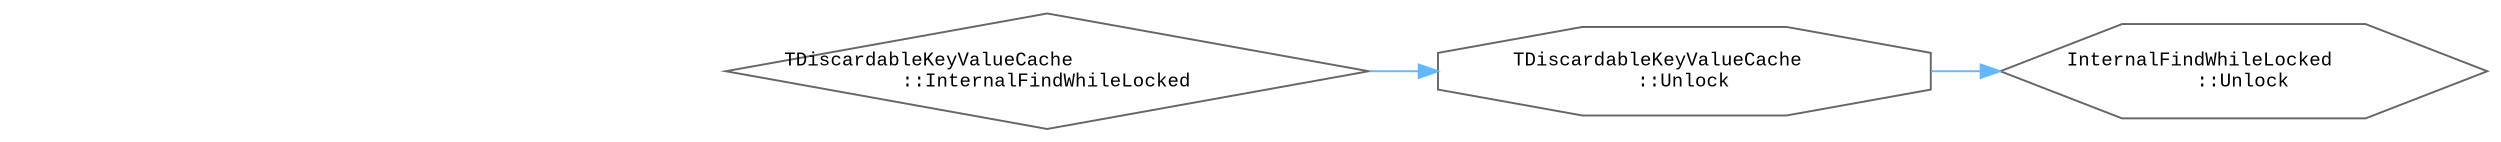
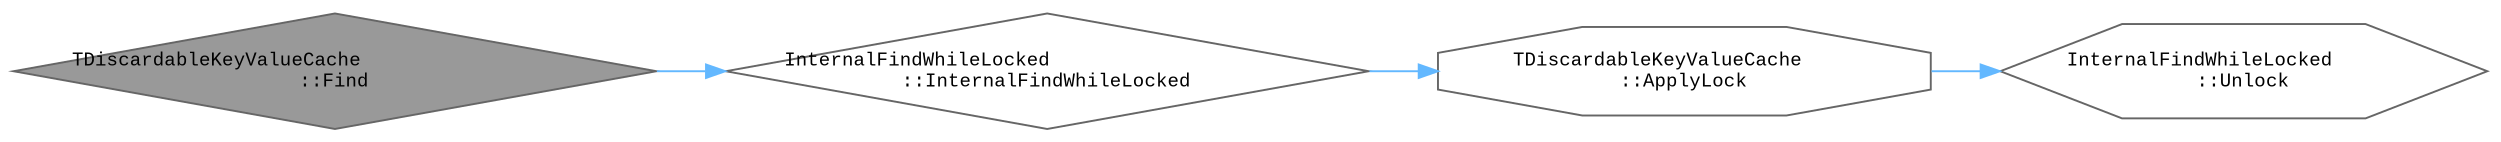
node "TDiscardableKeyValueCache ::Find": added
node "TDiscardableKeyValueCache ::InternalFindWhileLocked": label "TDiscardableKeyValueCache ::InternalFindWhileLocked" -> "InternalFindWhileLocked ::InternalFindWhileLocked"
node "TDiscardableKeyValueCache ::Unlock": label "TDiscardableKeyValueCache ::Unlock" -> "TDiscardableKeyValueCache ::ApplyLock"
